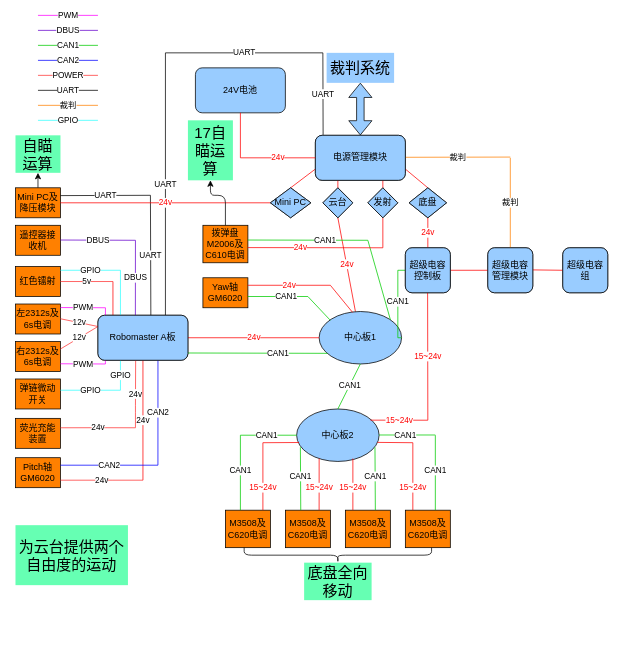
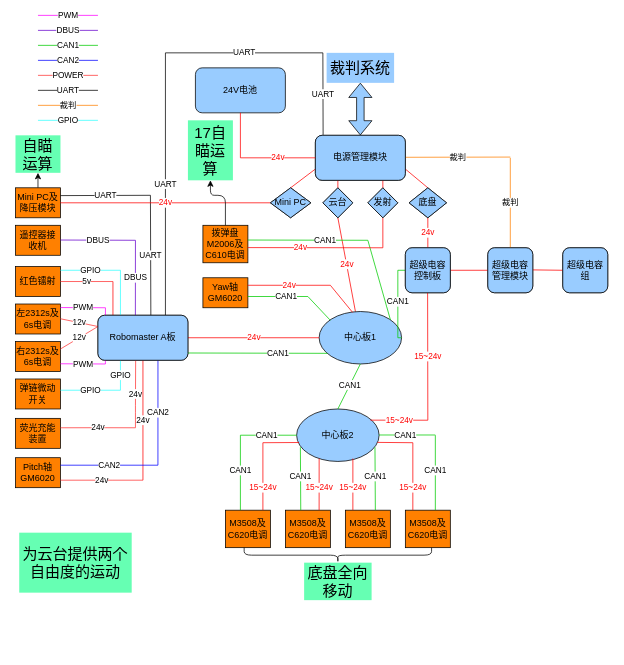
node "为云台提供两个自由度的运动": moved (72, 555) -> (75, 563)
